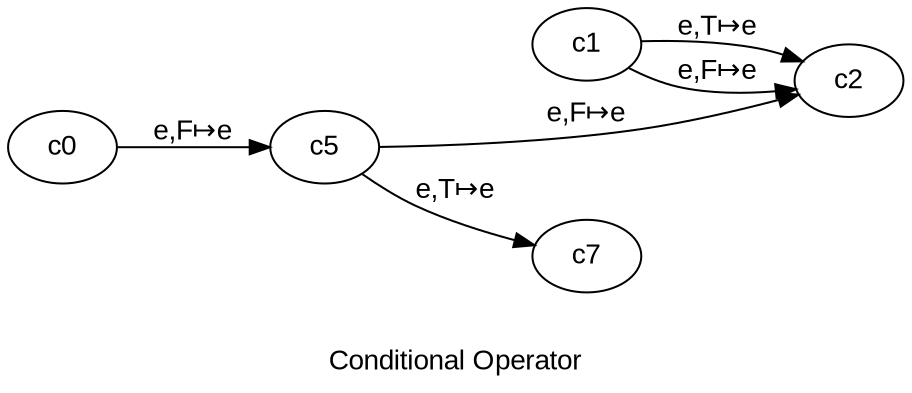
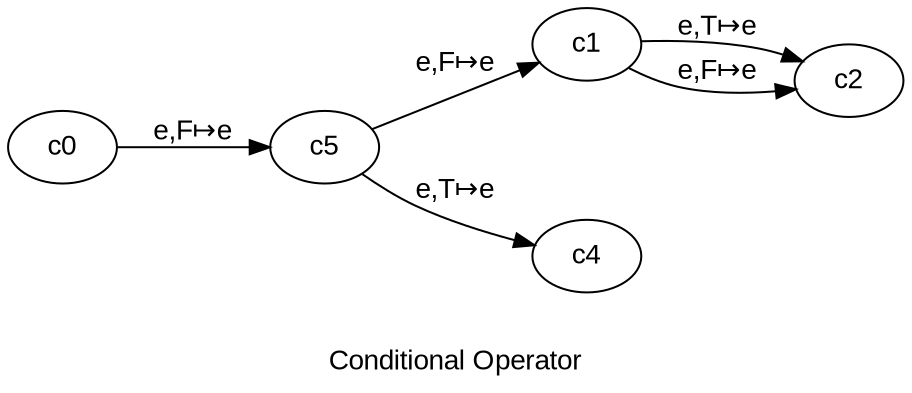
edge "c5" -> "c2": now "c5" -> "c1"
node "c7": label "c7" -> "c4"
